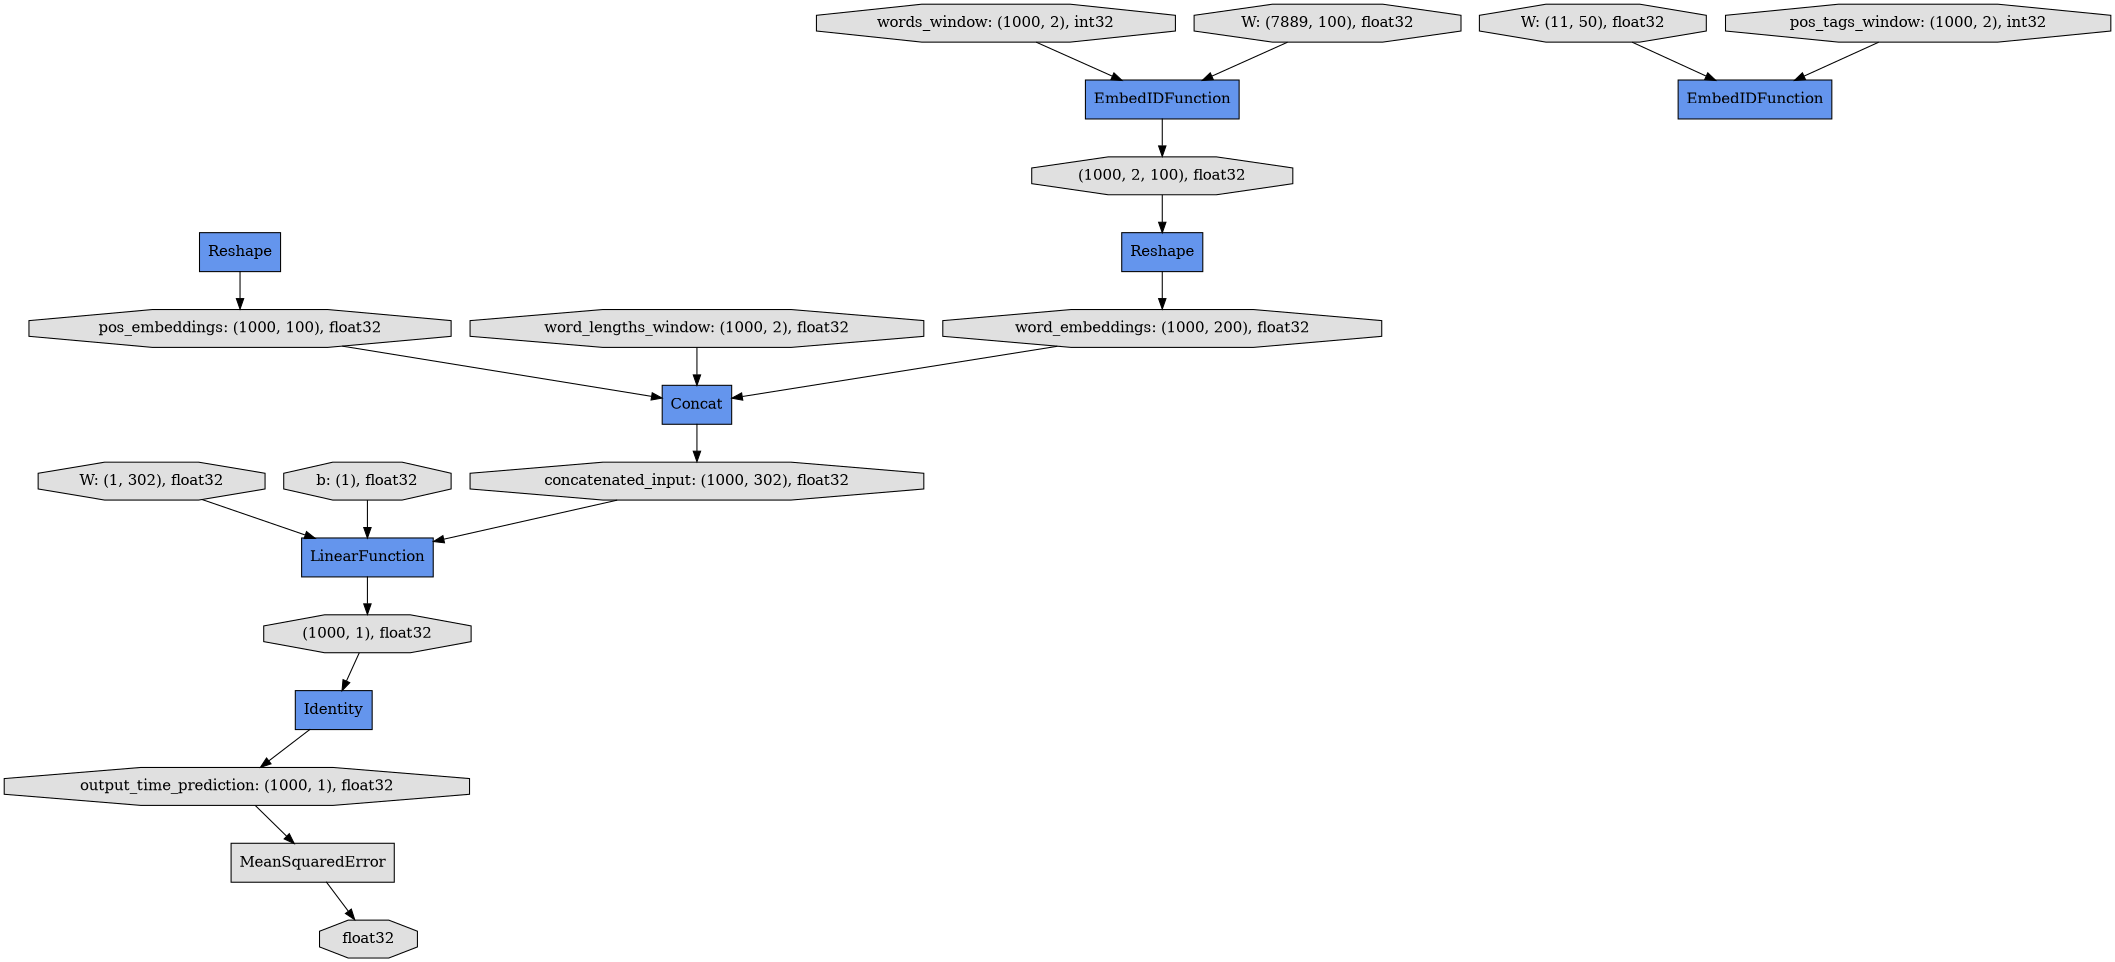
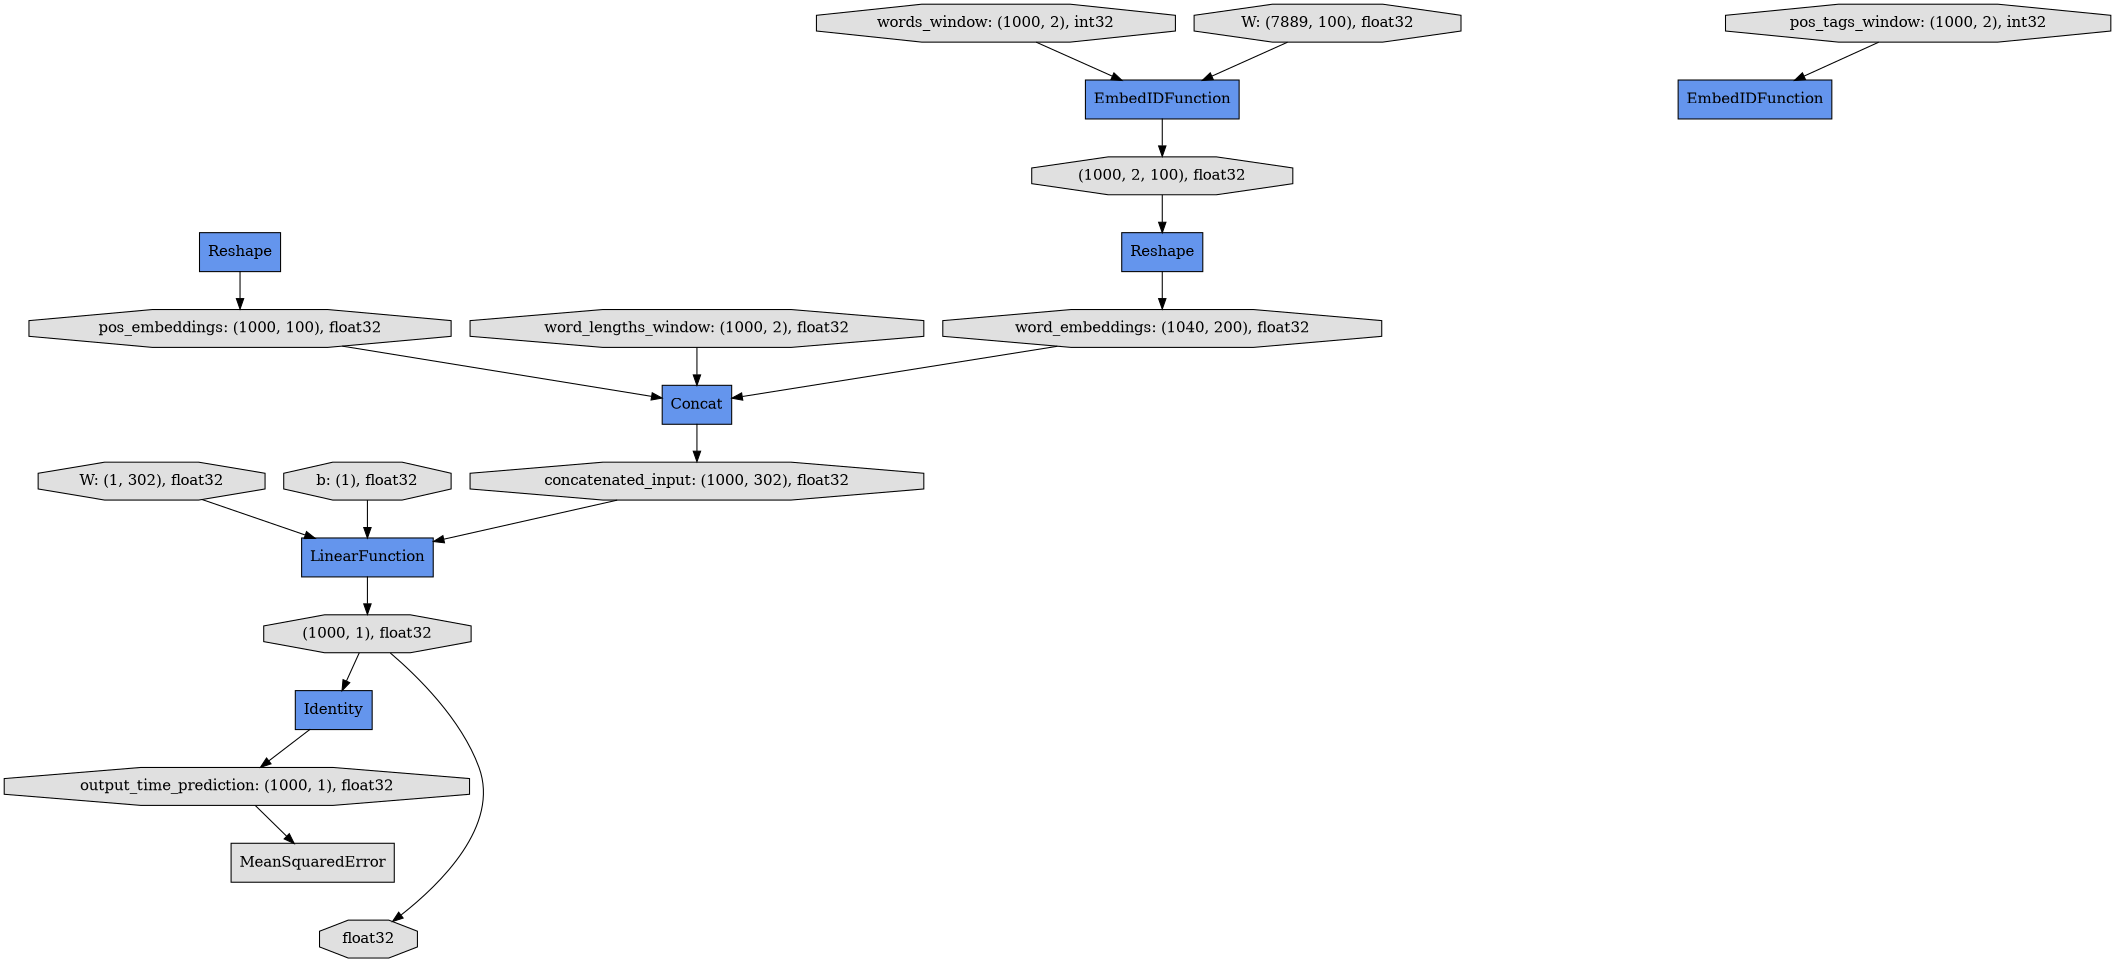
node "W: (11, 50), float32": removed
node "word_embeddings: (1000, 200), float32": label "word_embeddings: (1000, 200), float32" -> "word_embeddings: (1040, 200), float32"
edge "MeanSquaredError" -> "float32": now "(1000, 1), float32" -> "float32"
